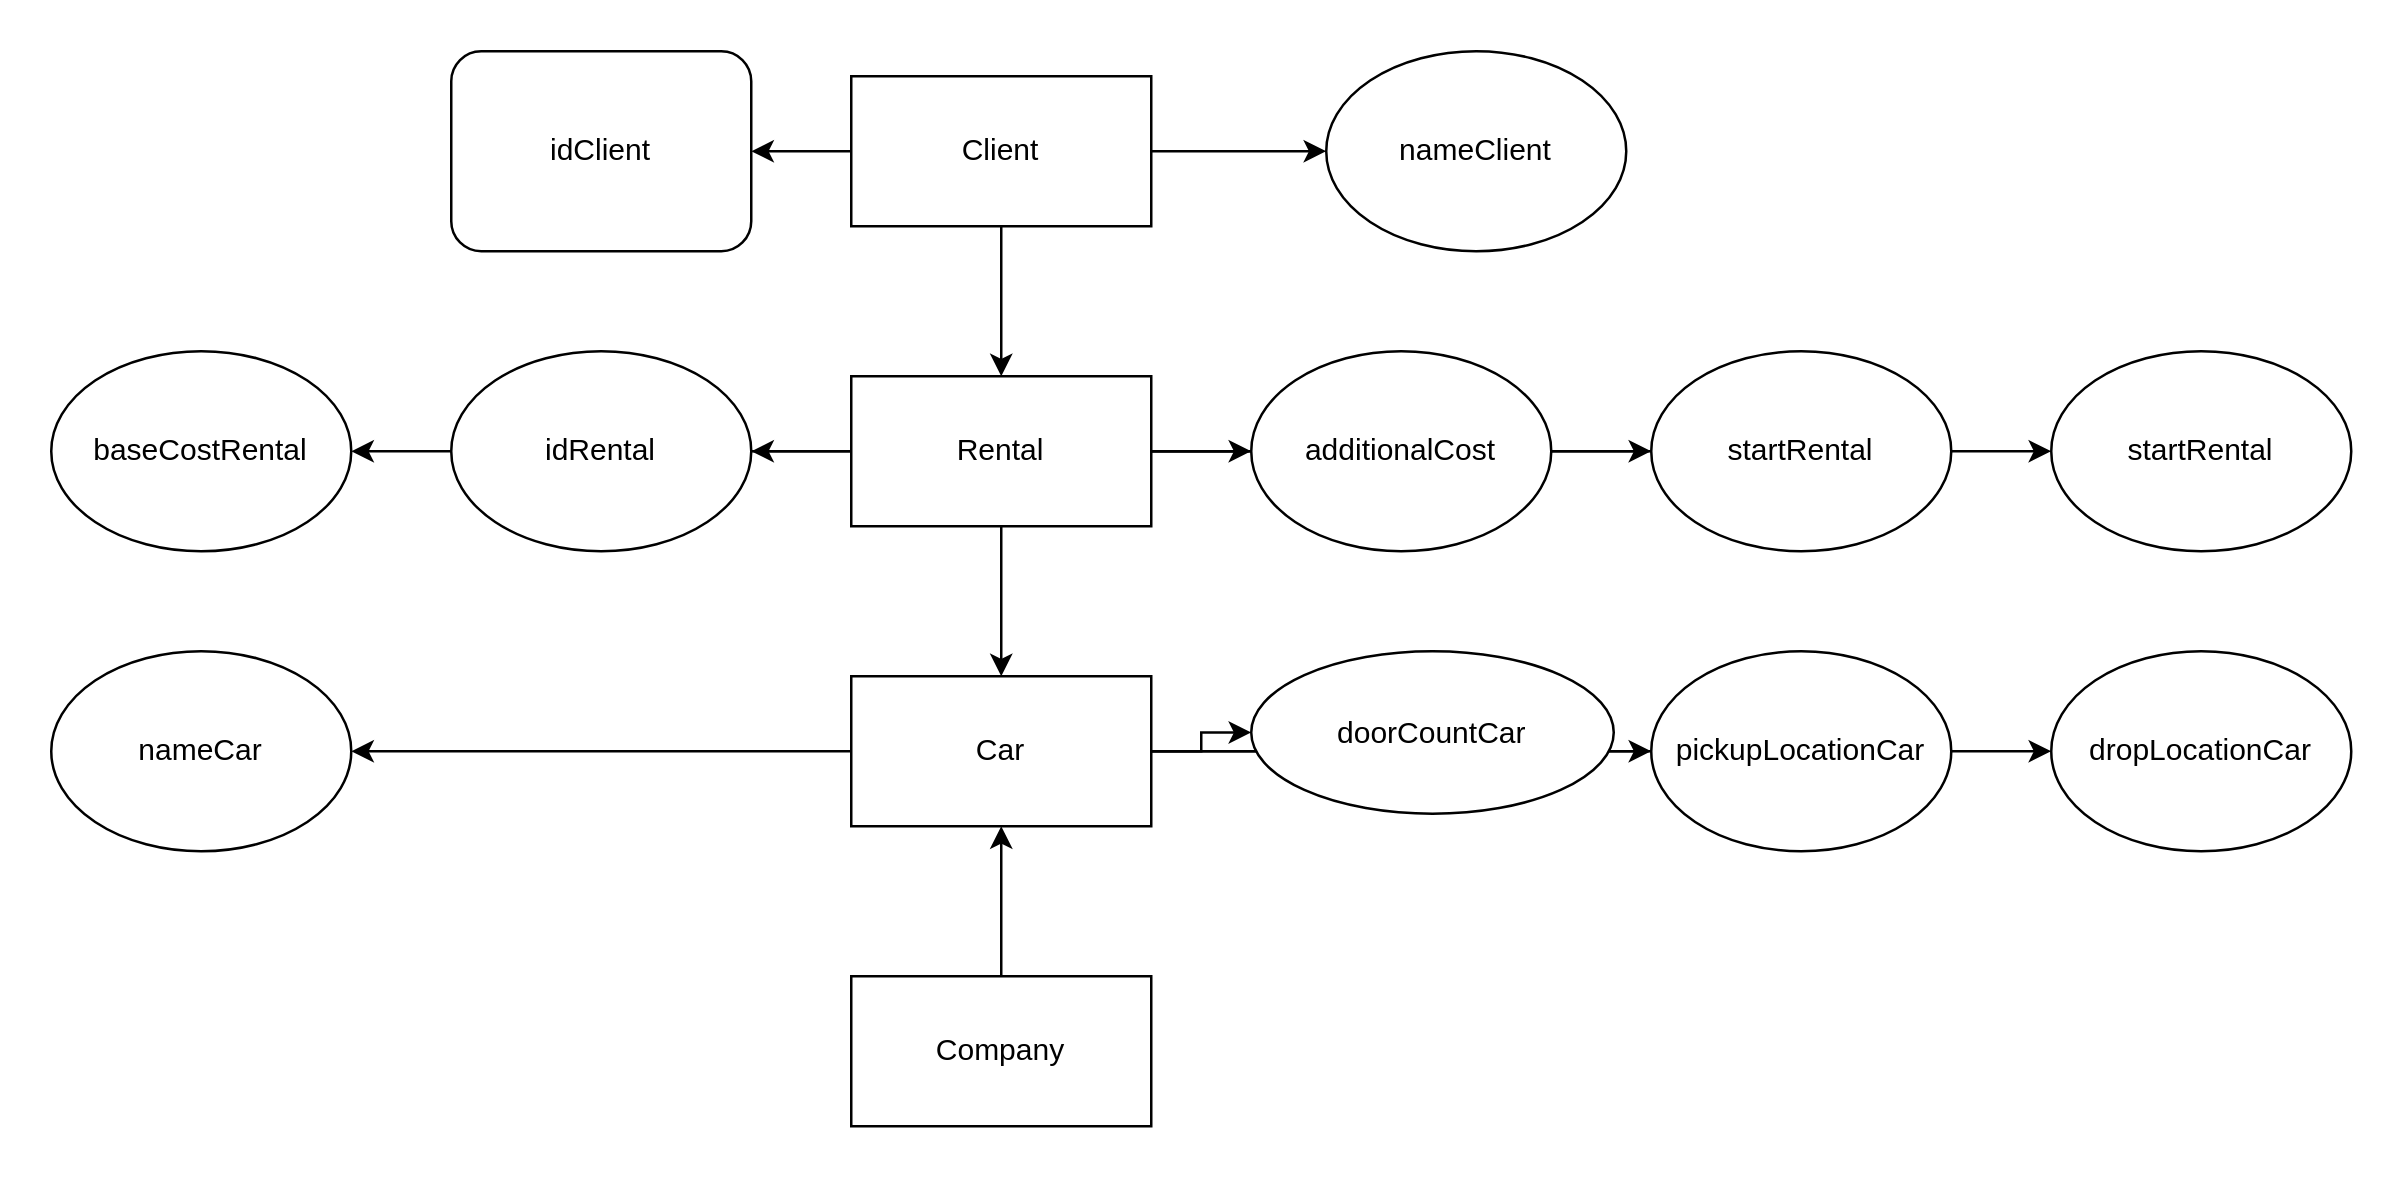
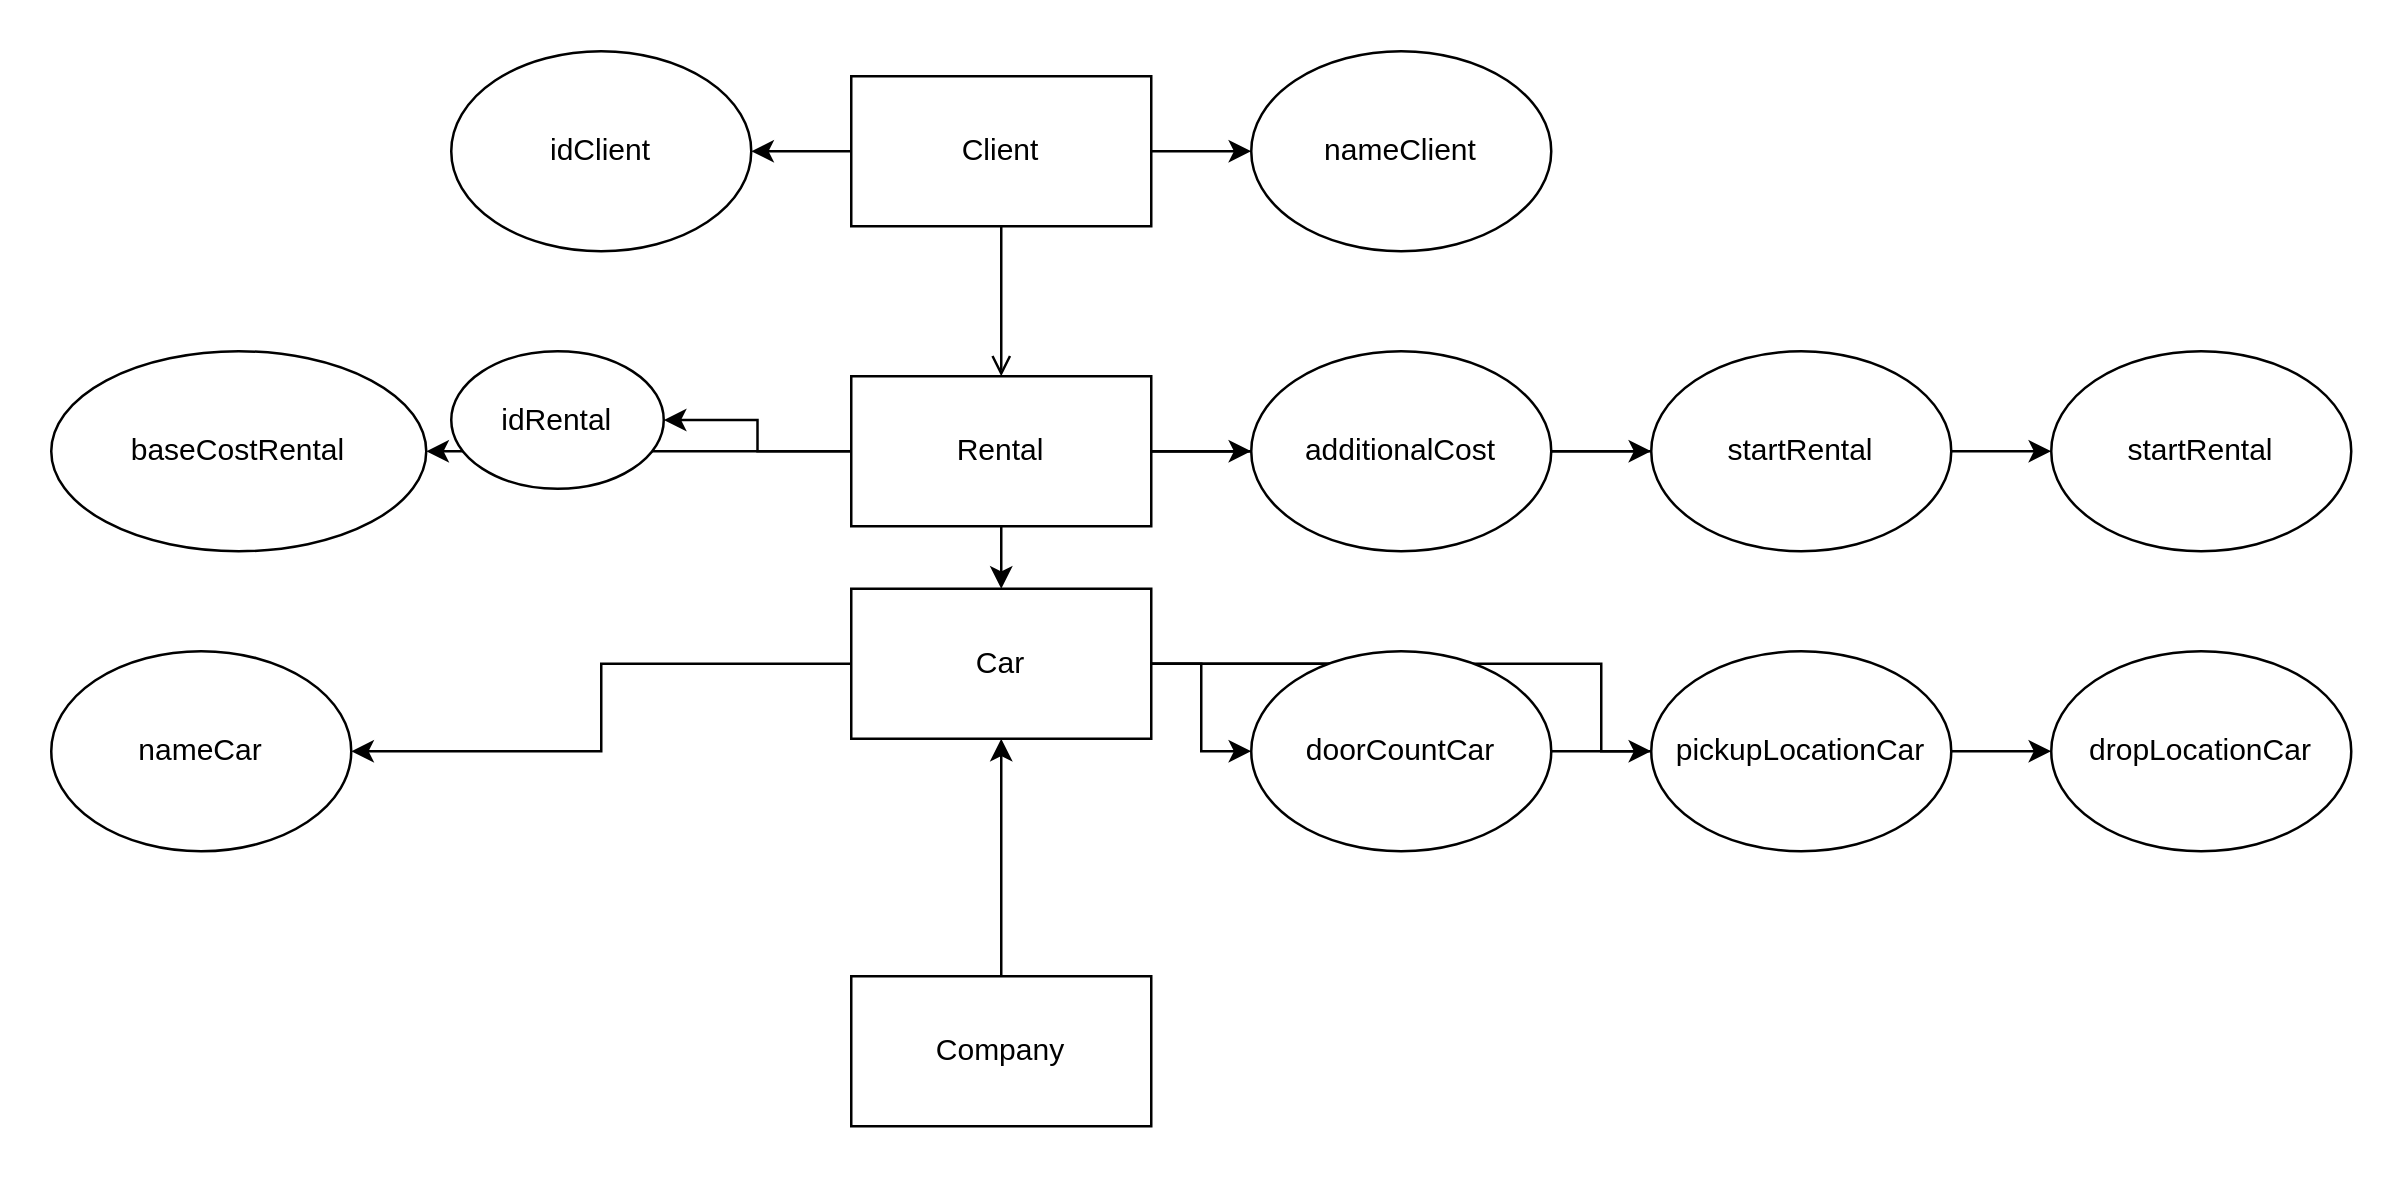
node "idClient": shape rounded rectangle -> ellipse
node "nameClient": moved (1476, 151) -> (1401, 151)
edge "Client" -> "Rental": arrowhead classic -> open
node "baseCostRental": size 300x200 -> 375x200
node "idRental": size 300x200 -> 213x138
node "doorCountCar": size 363x163 -> 300x200
node "Car": moved (1001, 751) -> (1001, 664)
